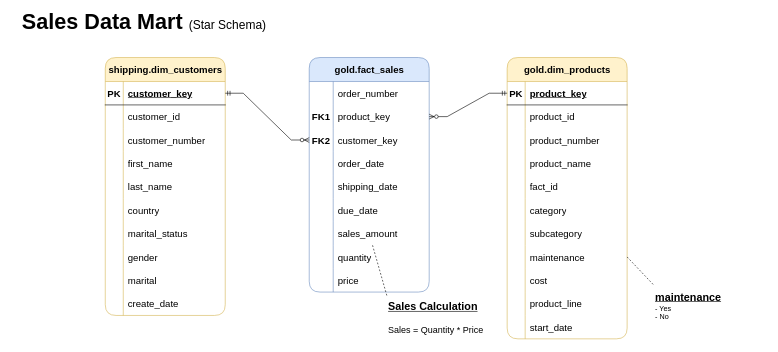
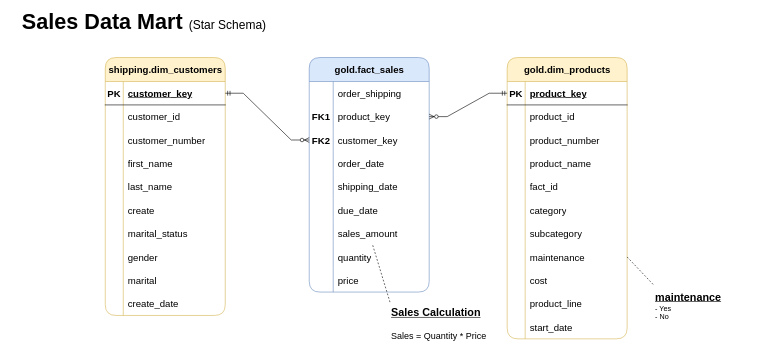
node "order_number": label "order_number" -> "order_shipping"
node "country": label "country" -> "create"
node "Sales Calculation Sales = Quantity * Price": moved (443, 318) -> (446, 324)
